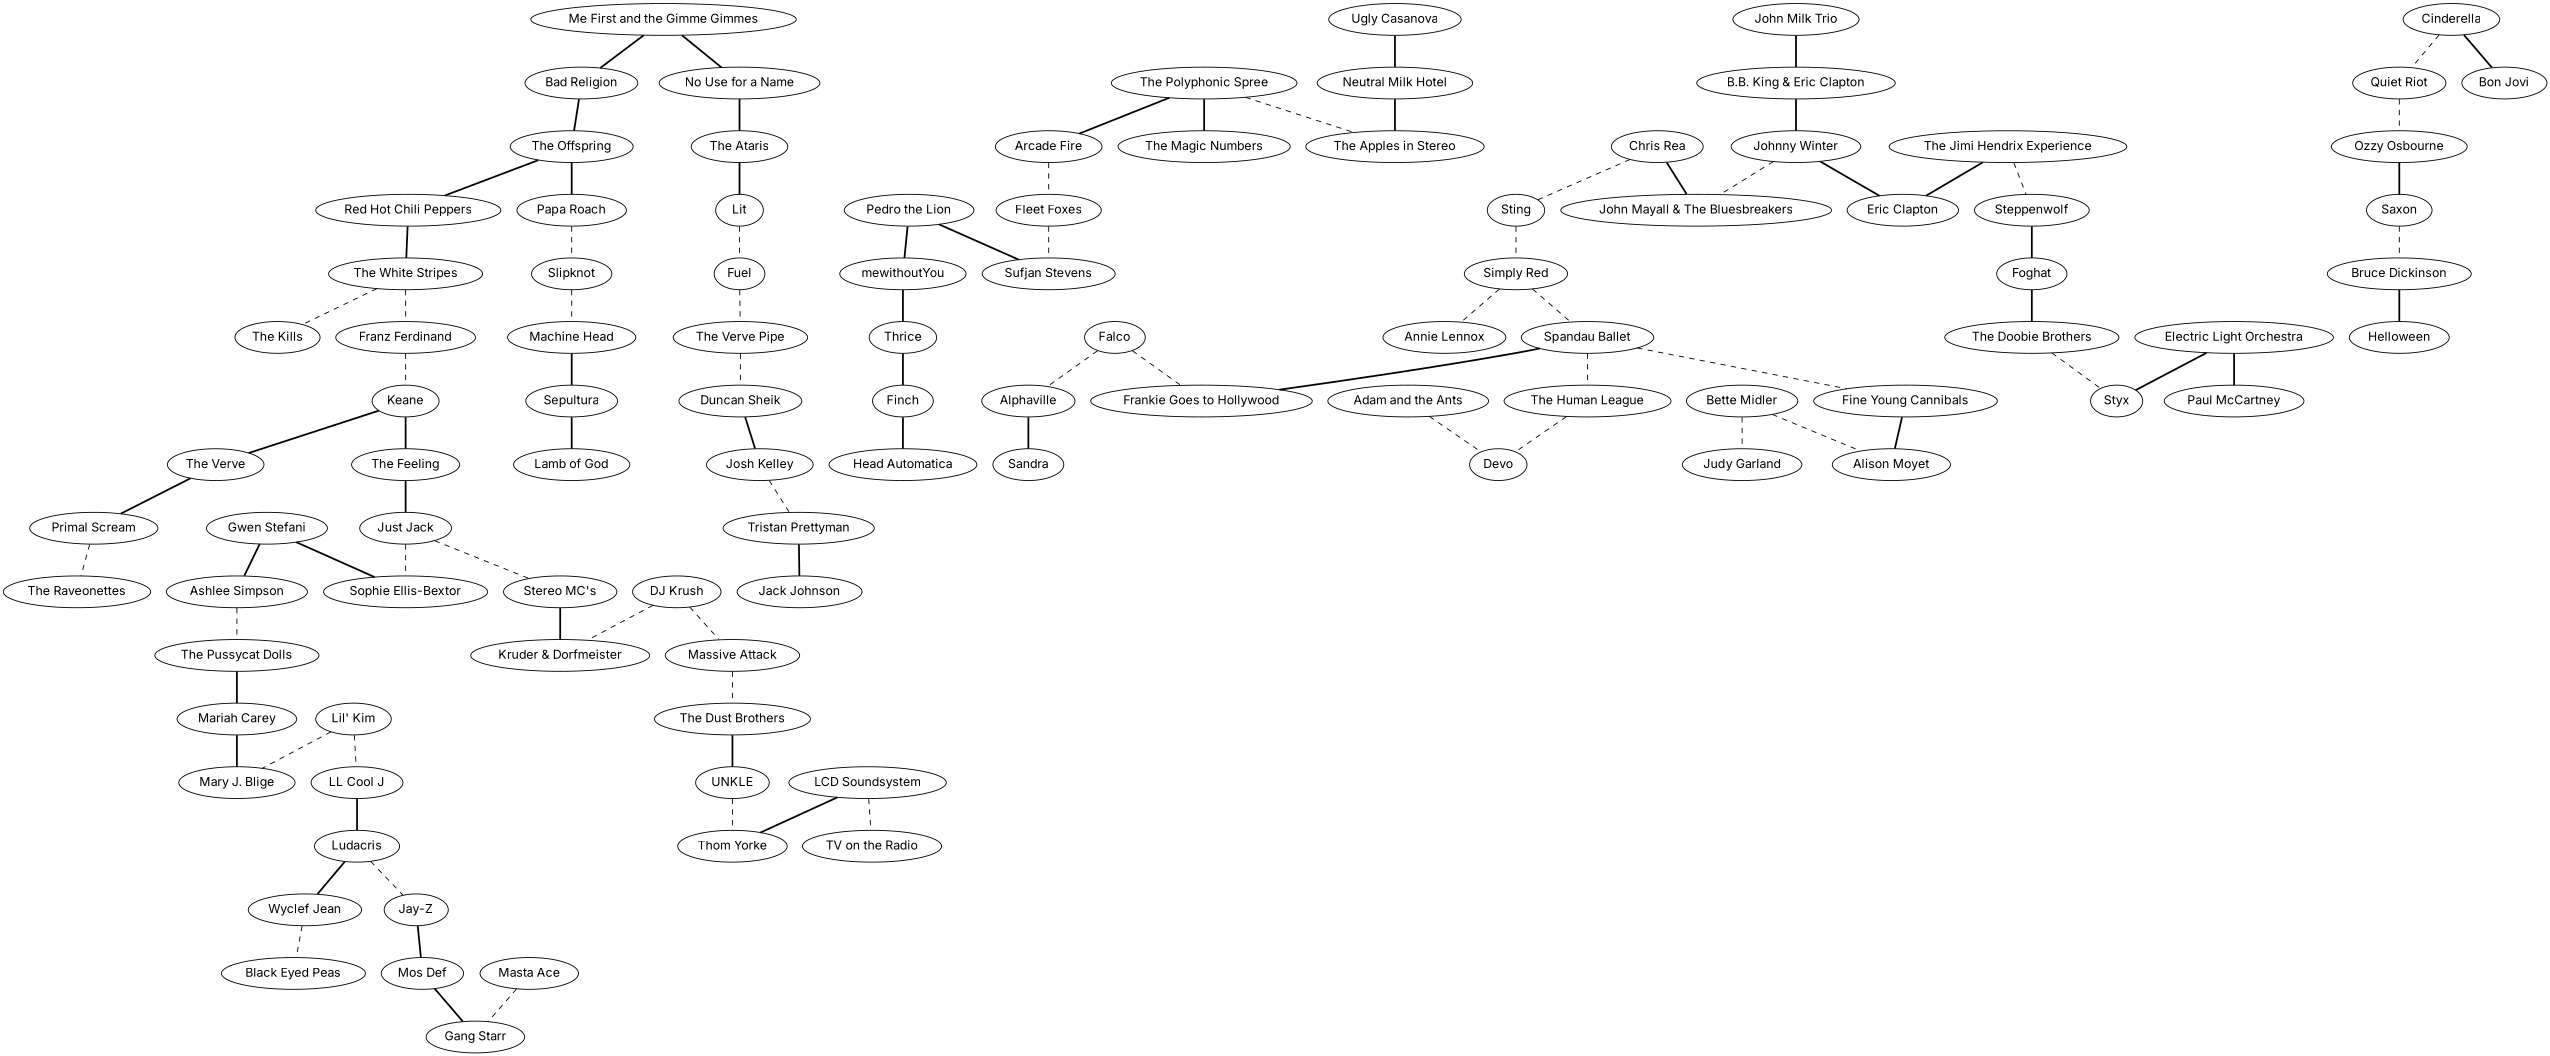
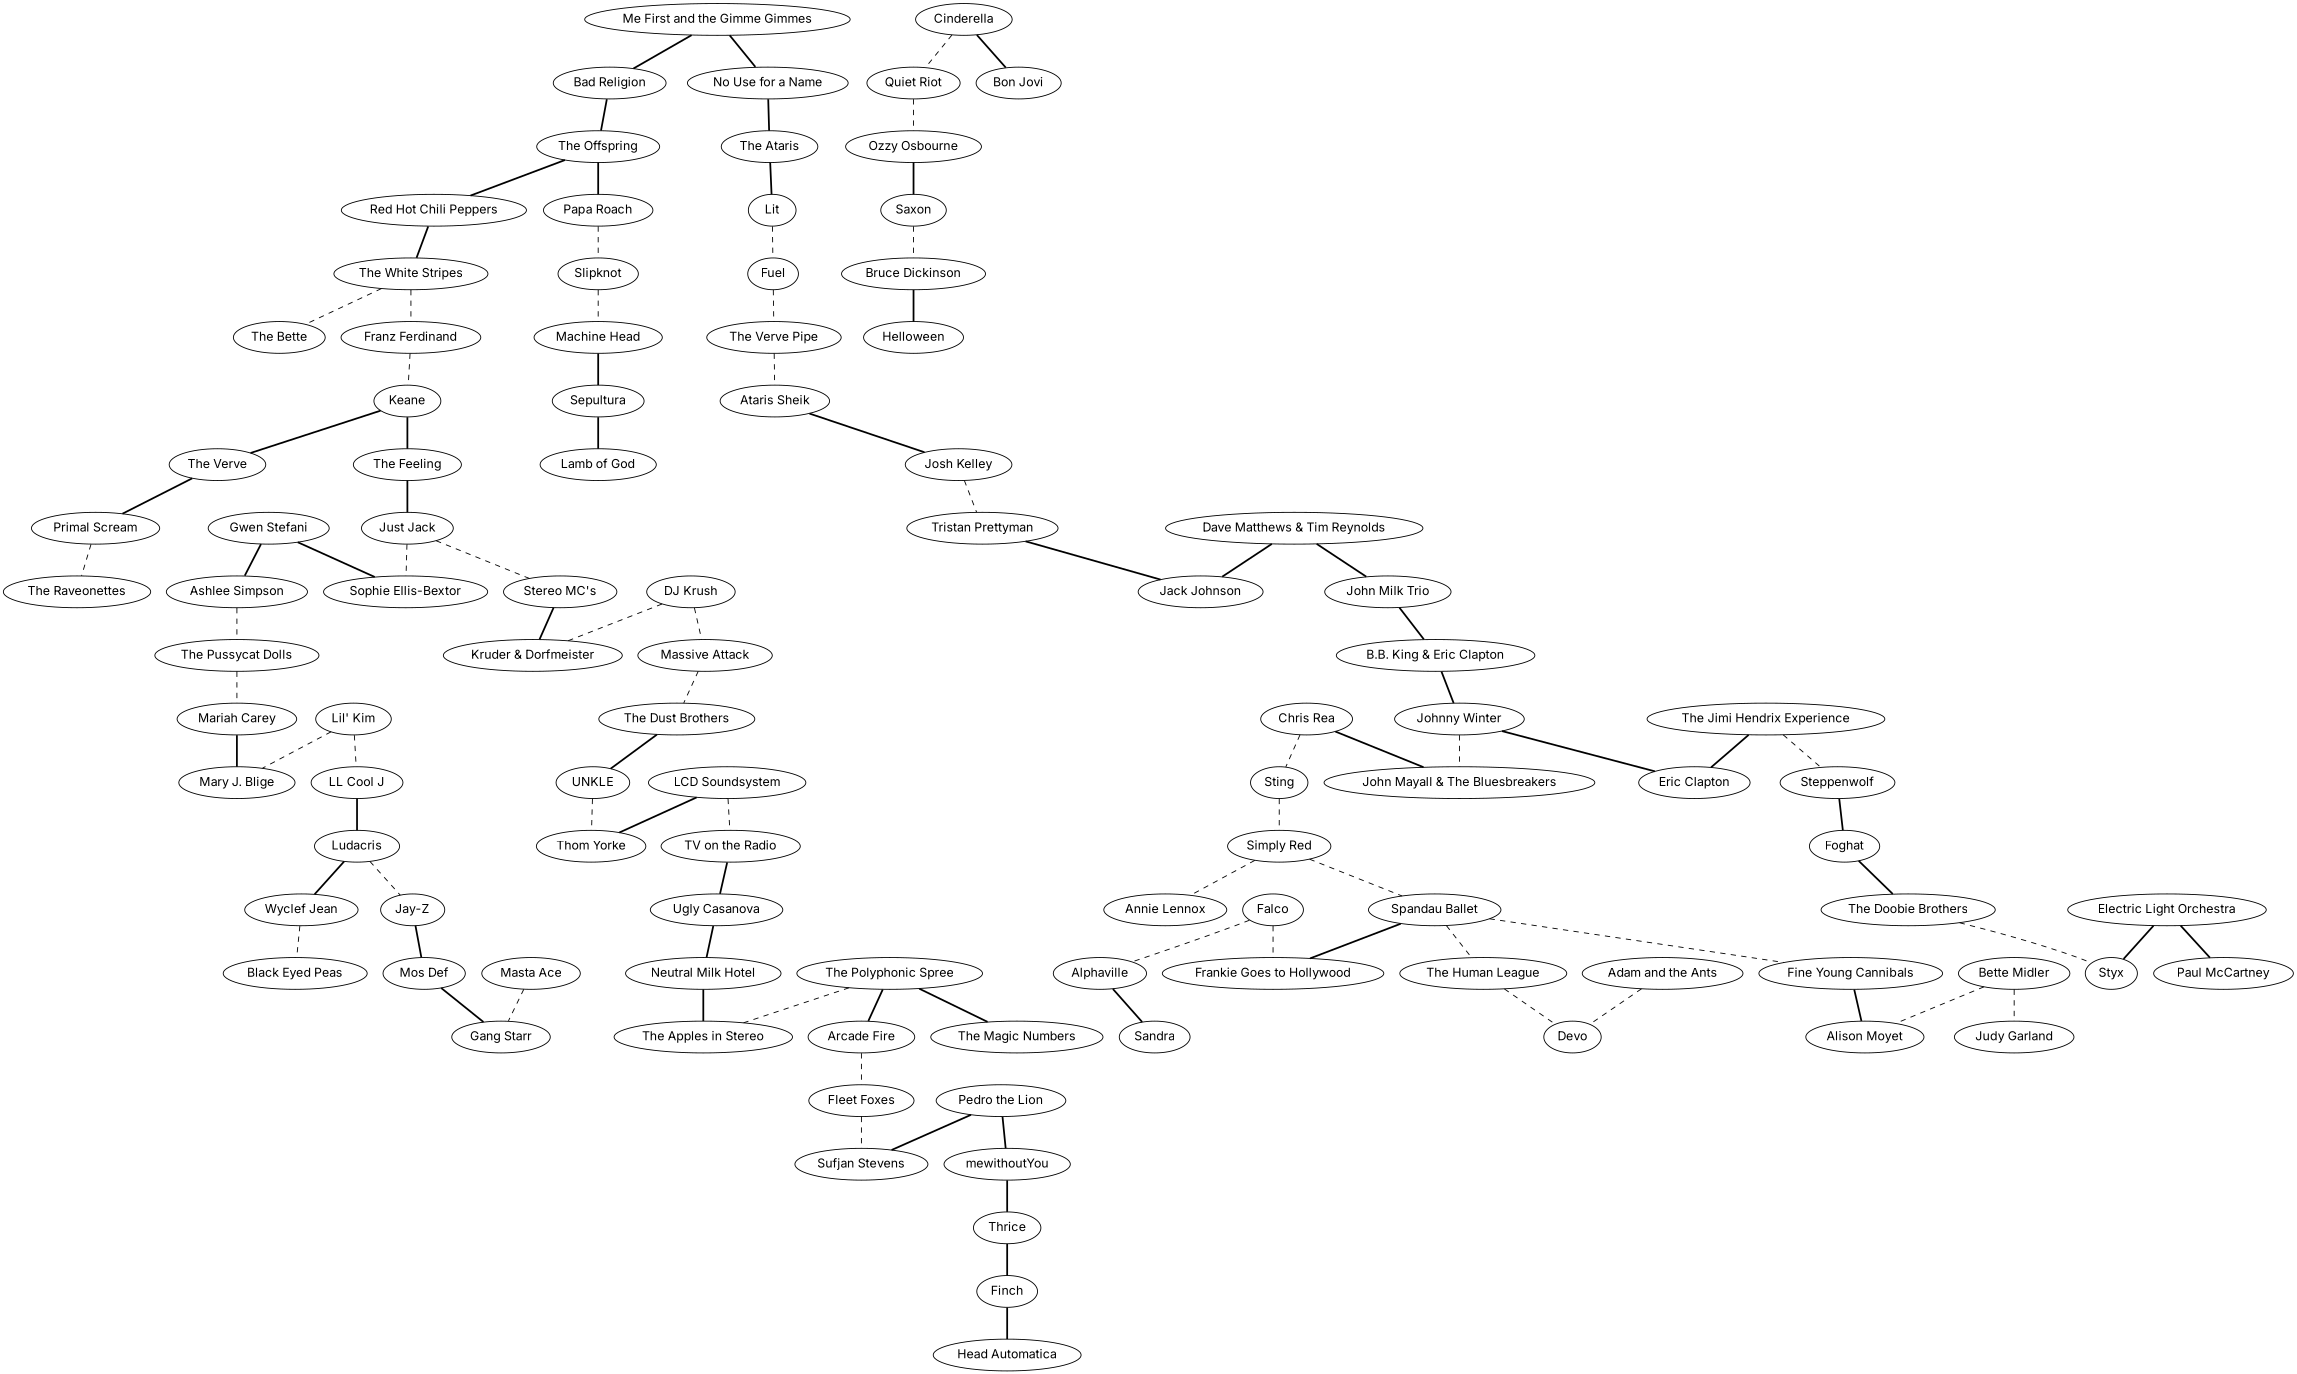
node "The Kills": label "The Kills" -> "The Bette"
node "Duncan Sheik": label "Duncan Sheik" -> "Ataris Sheik"
node "Dave Matthews & Tim Reynolds": added
edge "The Pussycat Dolls" -- "Mariah Carey": style bold -> dashed
edge "TV on the Radio" -- "Ugly Casanova": added
